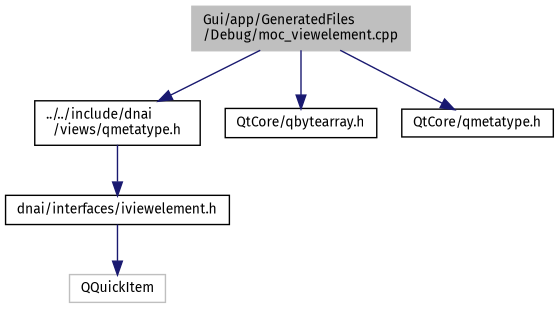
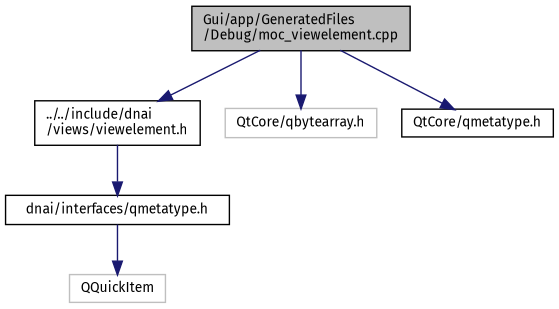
node "Gui/app/GeneratedFiles /Debug/moc_viewelement.cpp": color grey75 -> black
node "../../include/dnai /views/qmetatype.h": label "../../include/dnai /views/qmetatype.h" -> "../../include/dnai /views/viewelement.h"
node "QtCore/qbytearray.h": color black -> grey75
node "dnai/interfaces/iviewelement.h": label "dnai/interfaces/iviewelement.h" -> "dnai/interfaces/qmetatype.h"
